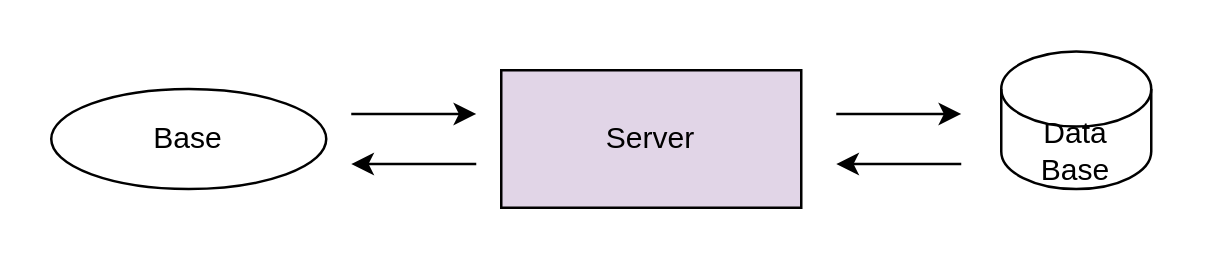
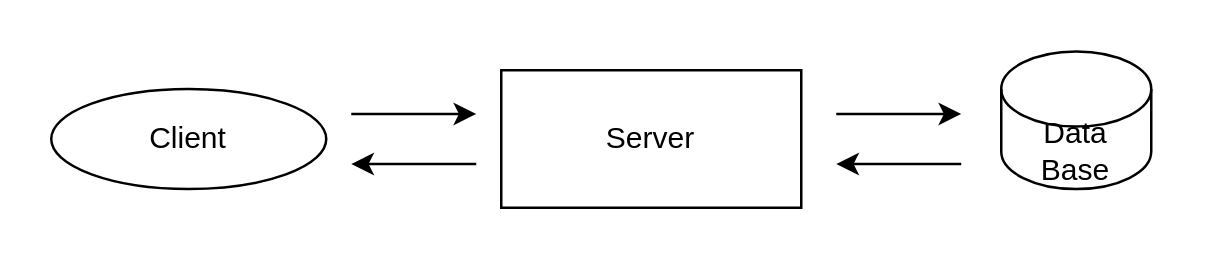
node "Base": label "Base" -> "Client"
node "Server": fillcolor #e1d5e7 -> #ffffff
